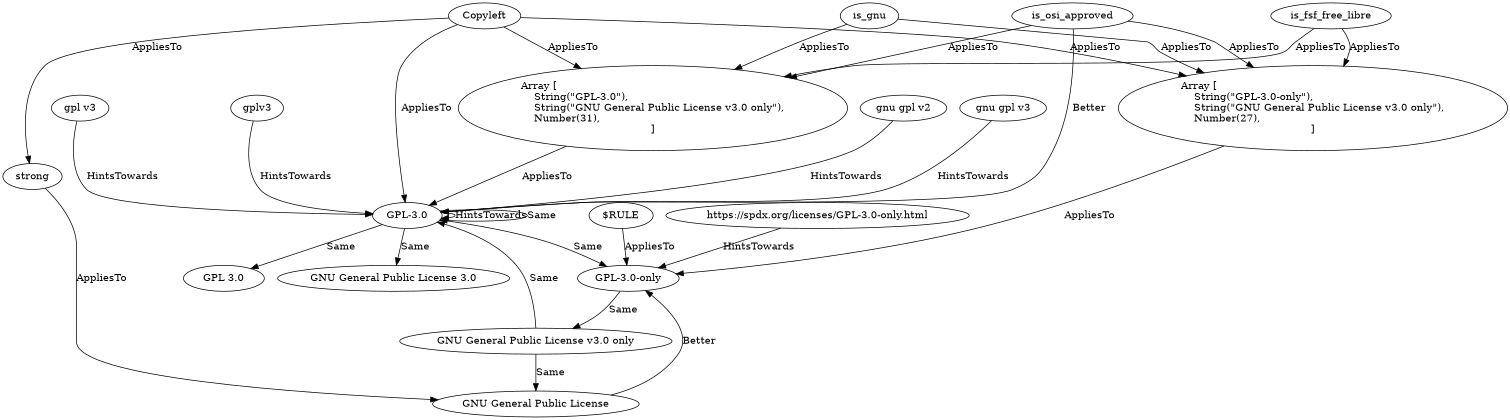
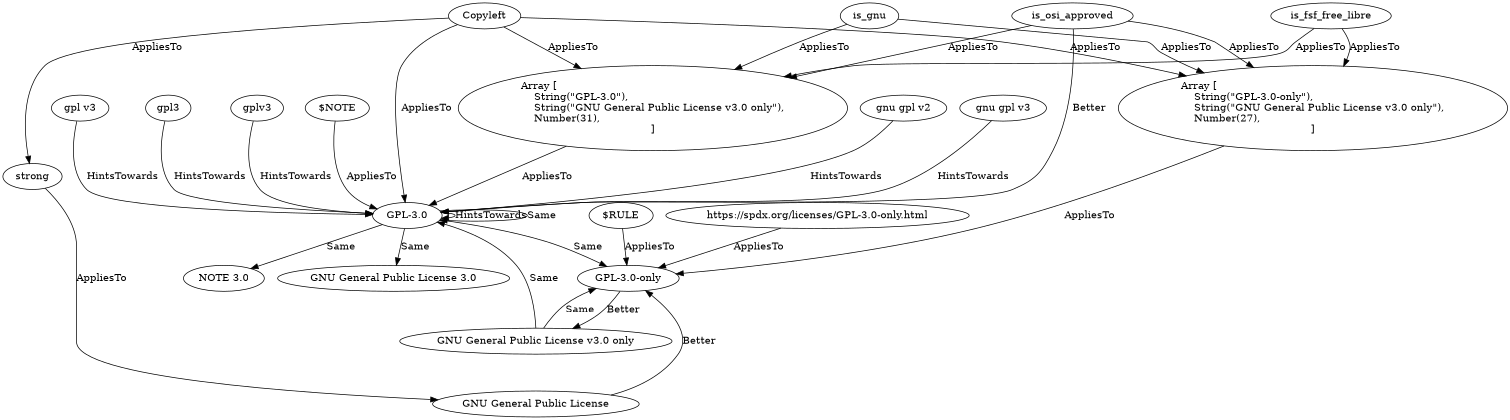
node "gpl3": added
node "$NOTE": added
edge "https://spdx.org/licenses/GPL-3.0-only.html" -> "GPL-3.0-only": label "HintsTowards" -> "AppliesTo"
node "GPL 3.0": label "GPL 3.0" -> "NOTE 3.0"
edge "GPL-3.0-only" -> "GNU General Public License v3.0 only": label "Same" -> "Better"
edge "GNU General Public License v3.0 only" -> "GNU General Public License": now "GNU General Public License v3.0 only" -> "GPL-3.0-only"
